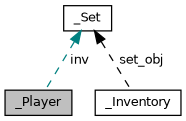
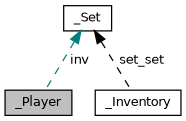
edge "_Inventory" -> "_Set": label " set_obj" -> " set_set"
